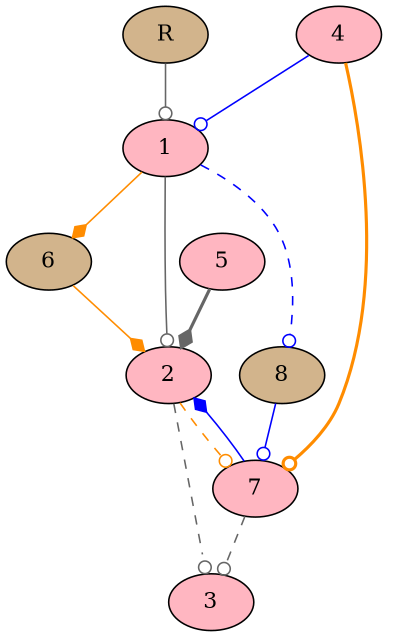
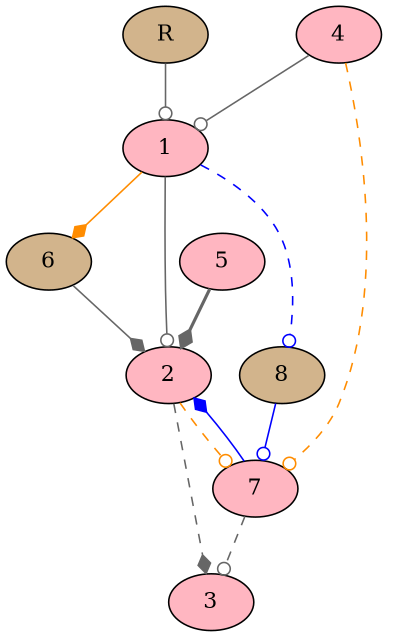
edge "4" -> "1": color blue -> gray40
edge "4" -> "7": style bold -> dashed
edge "6" -> "2": color darkorange -> gray40
edge "2" -> "3": arrowhead odot -> diamond
